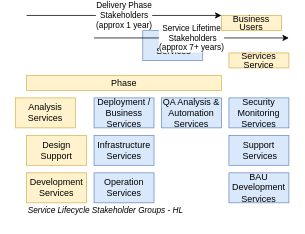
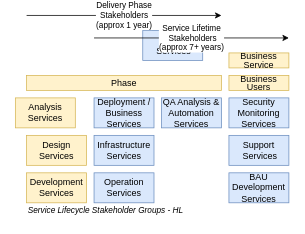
node "Business Users": moved (252, 23) -> (259, 83)
node "Services Service": label "Services Service" -> "Business Service"
node "Design Support": label "Design Support" -> "Design Services"
